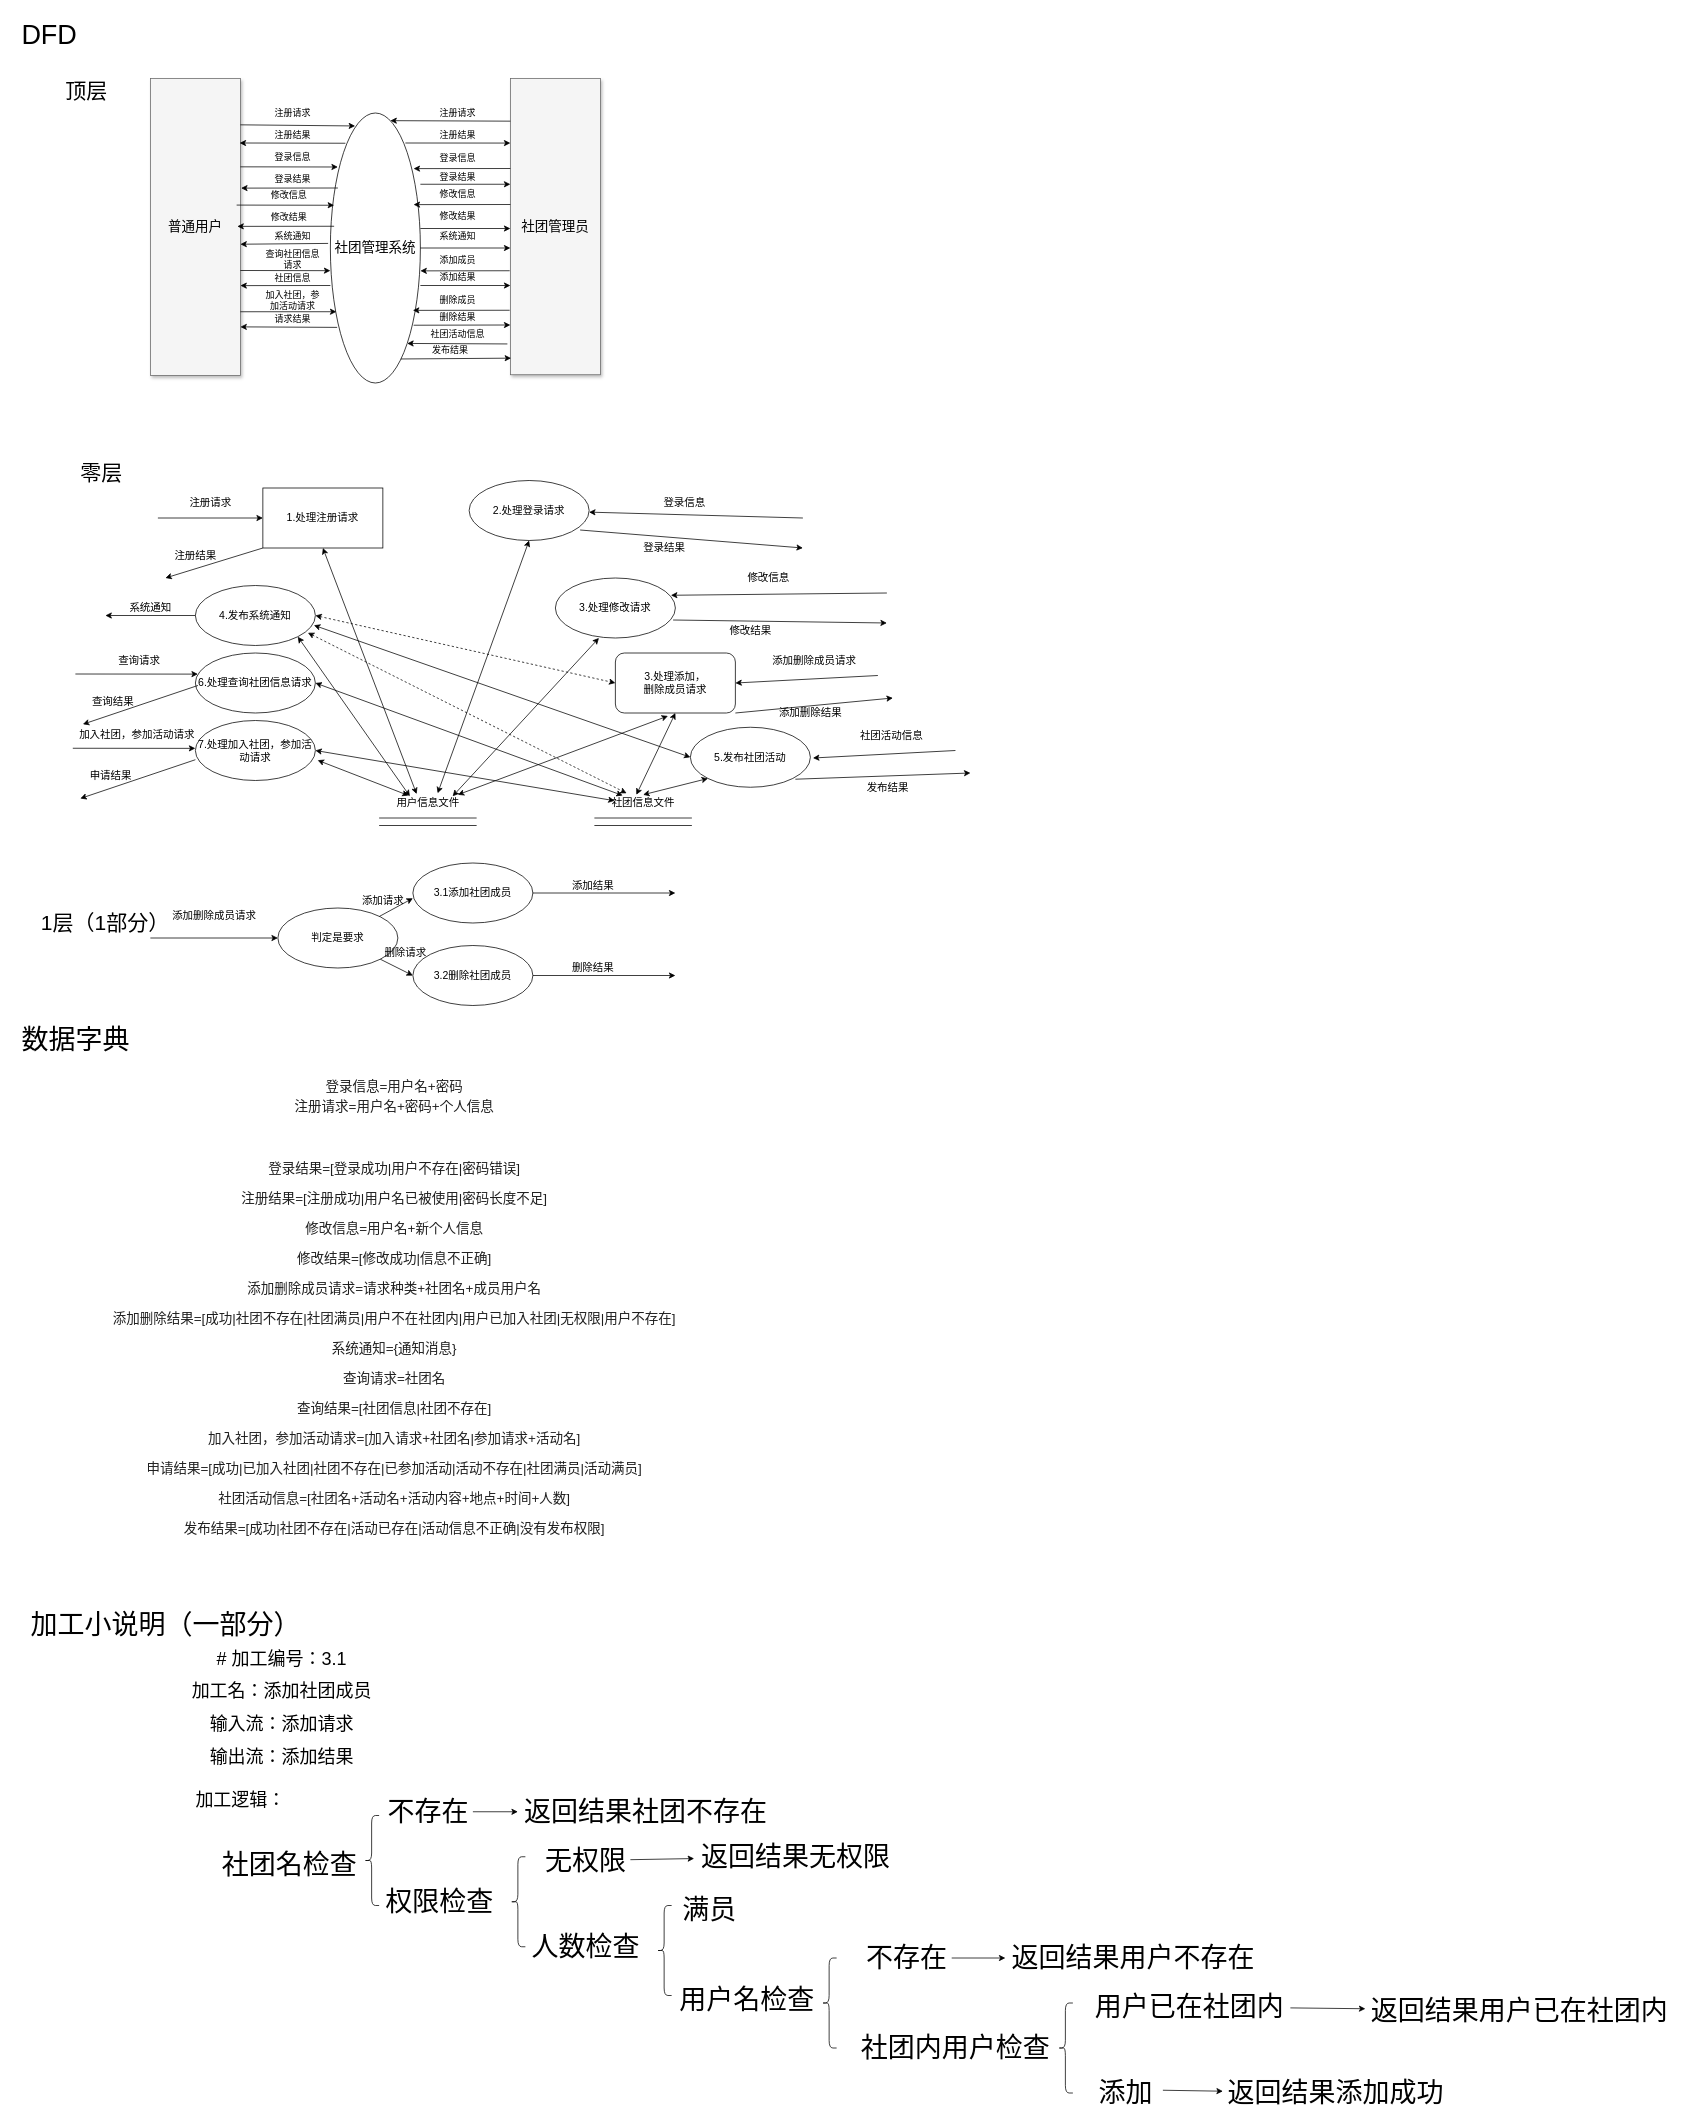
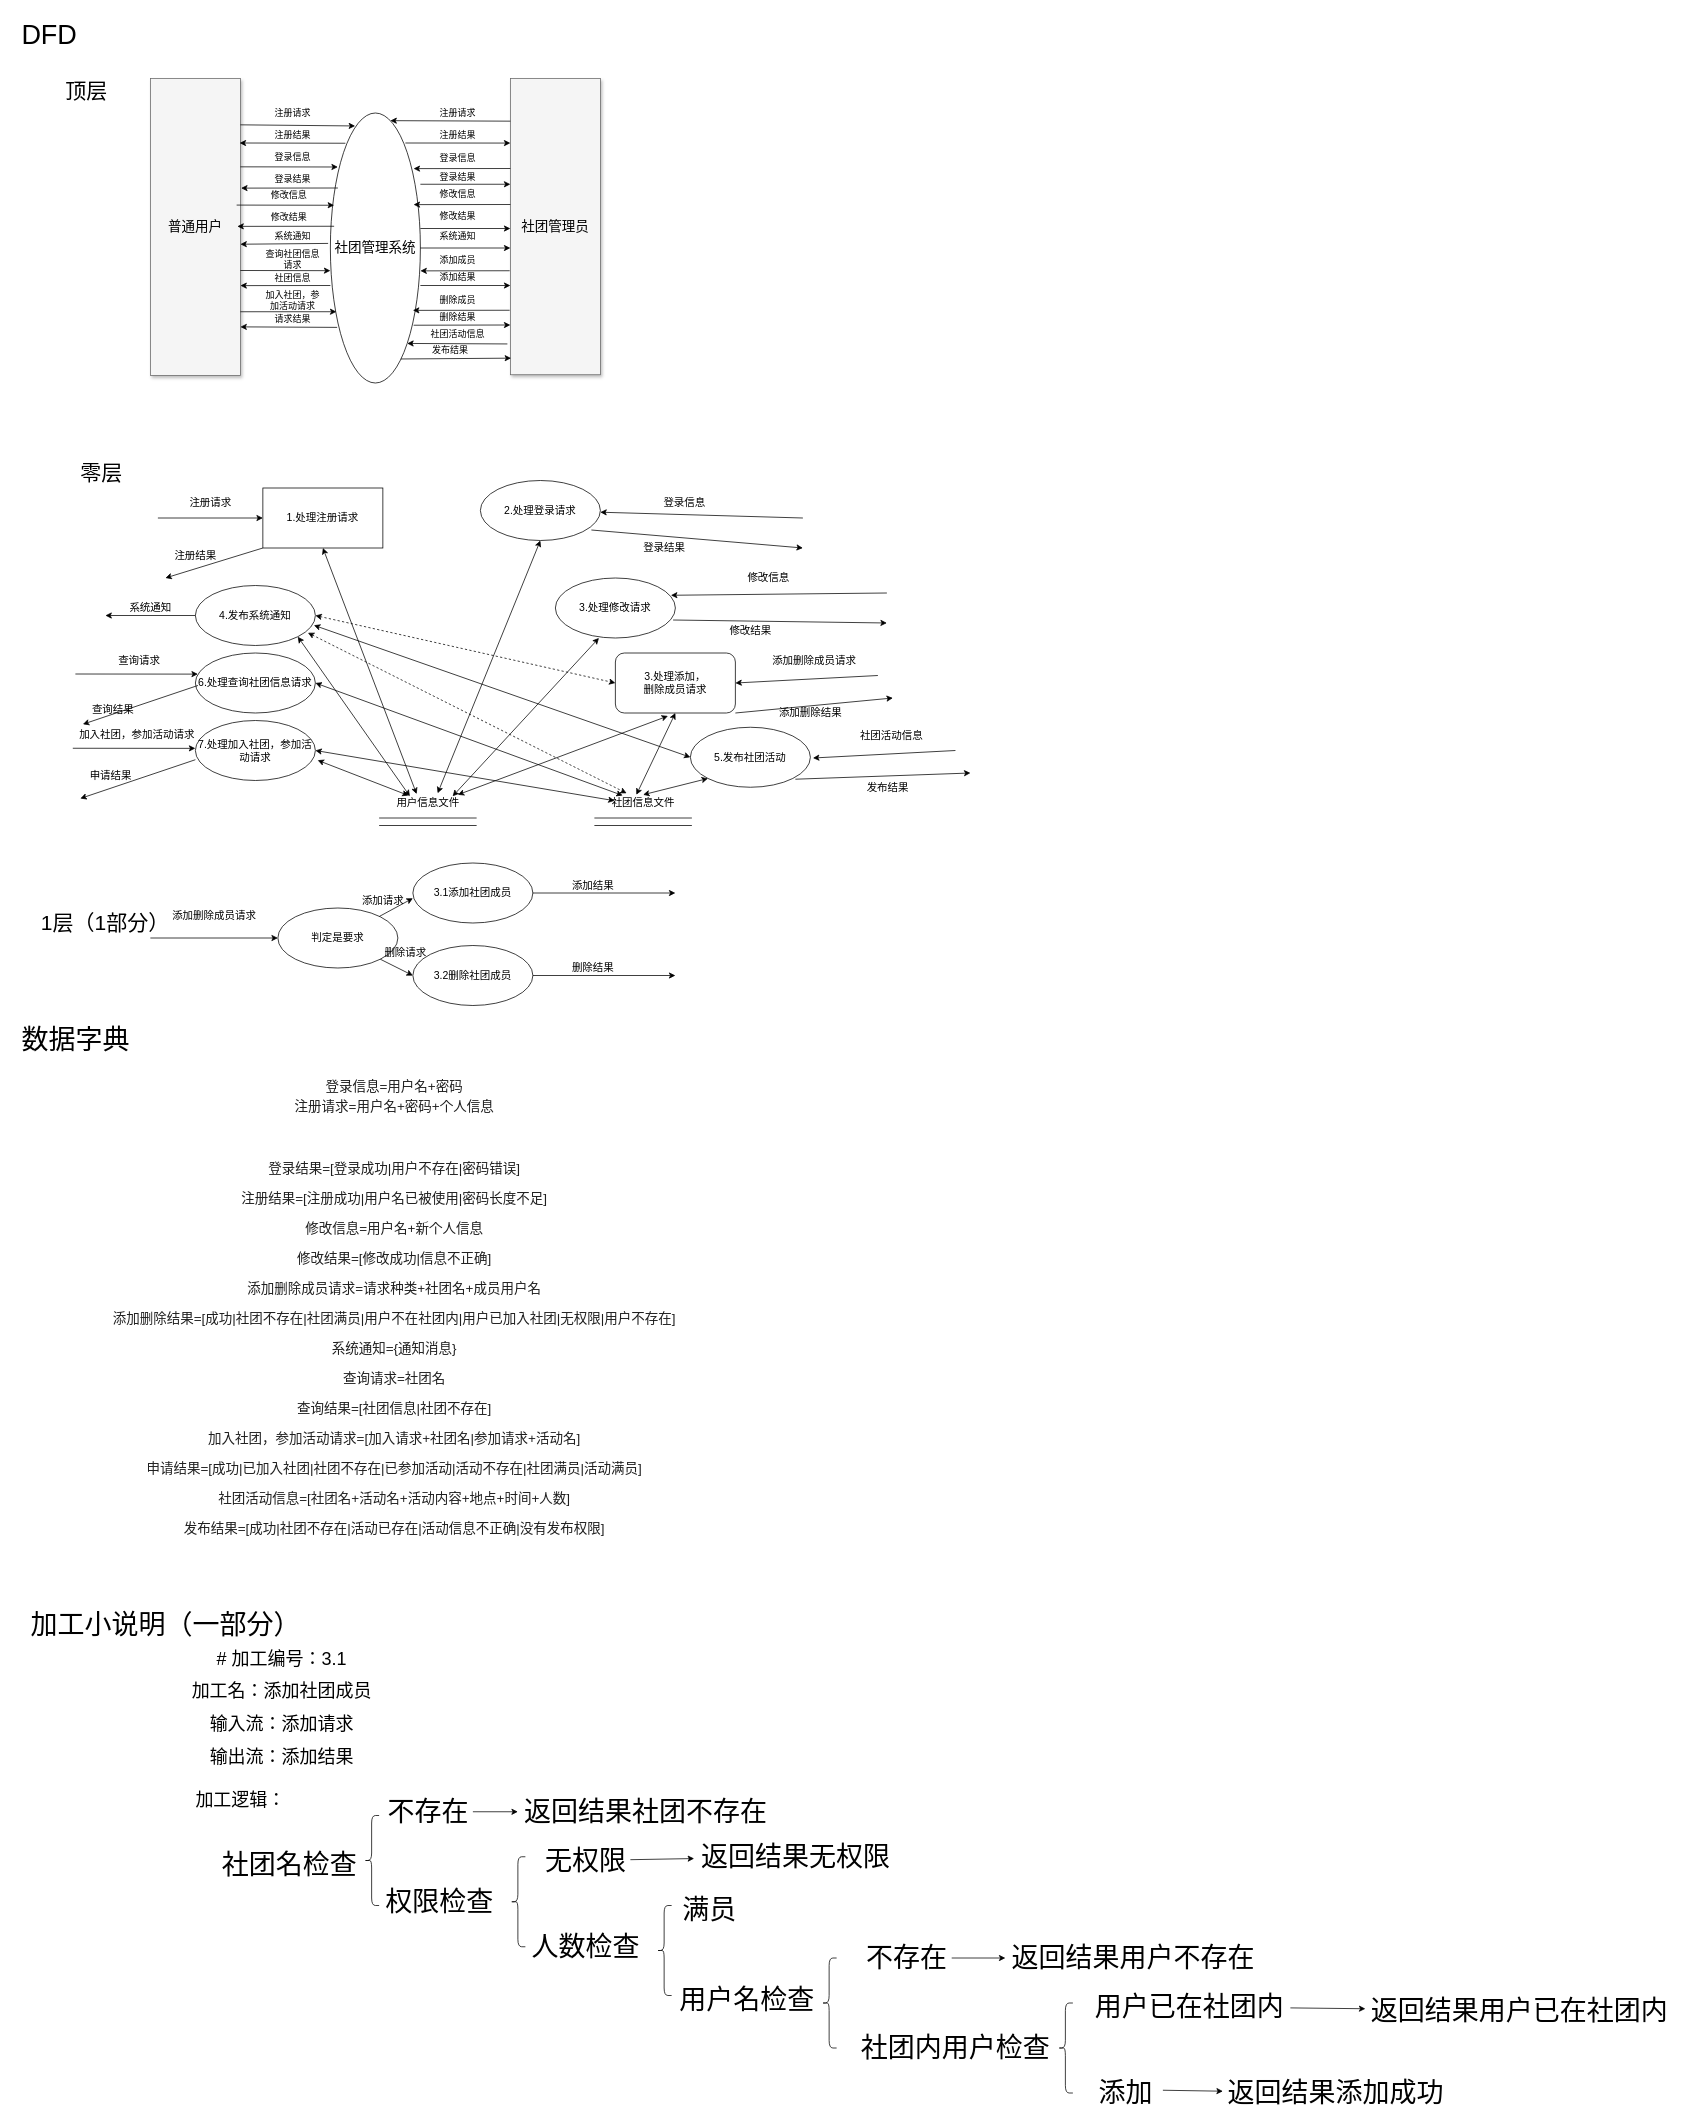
node "2.处理登录请求": moved (529, 510) -> (540, 510)
node "查询结果": moved (113, 702) -> (113, 709)
